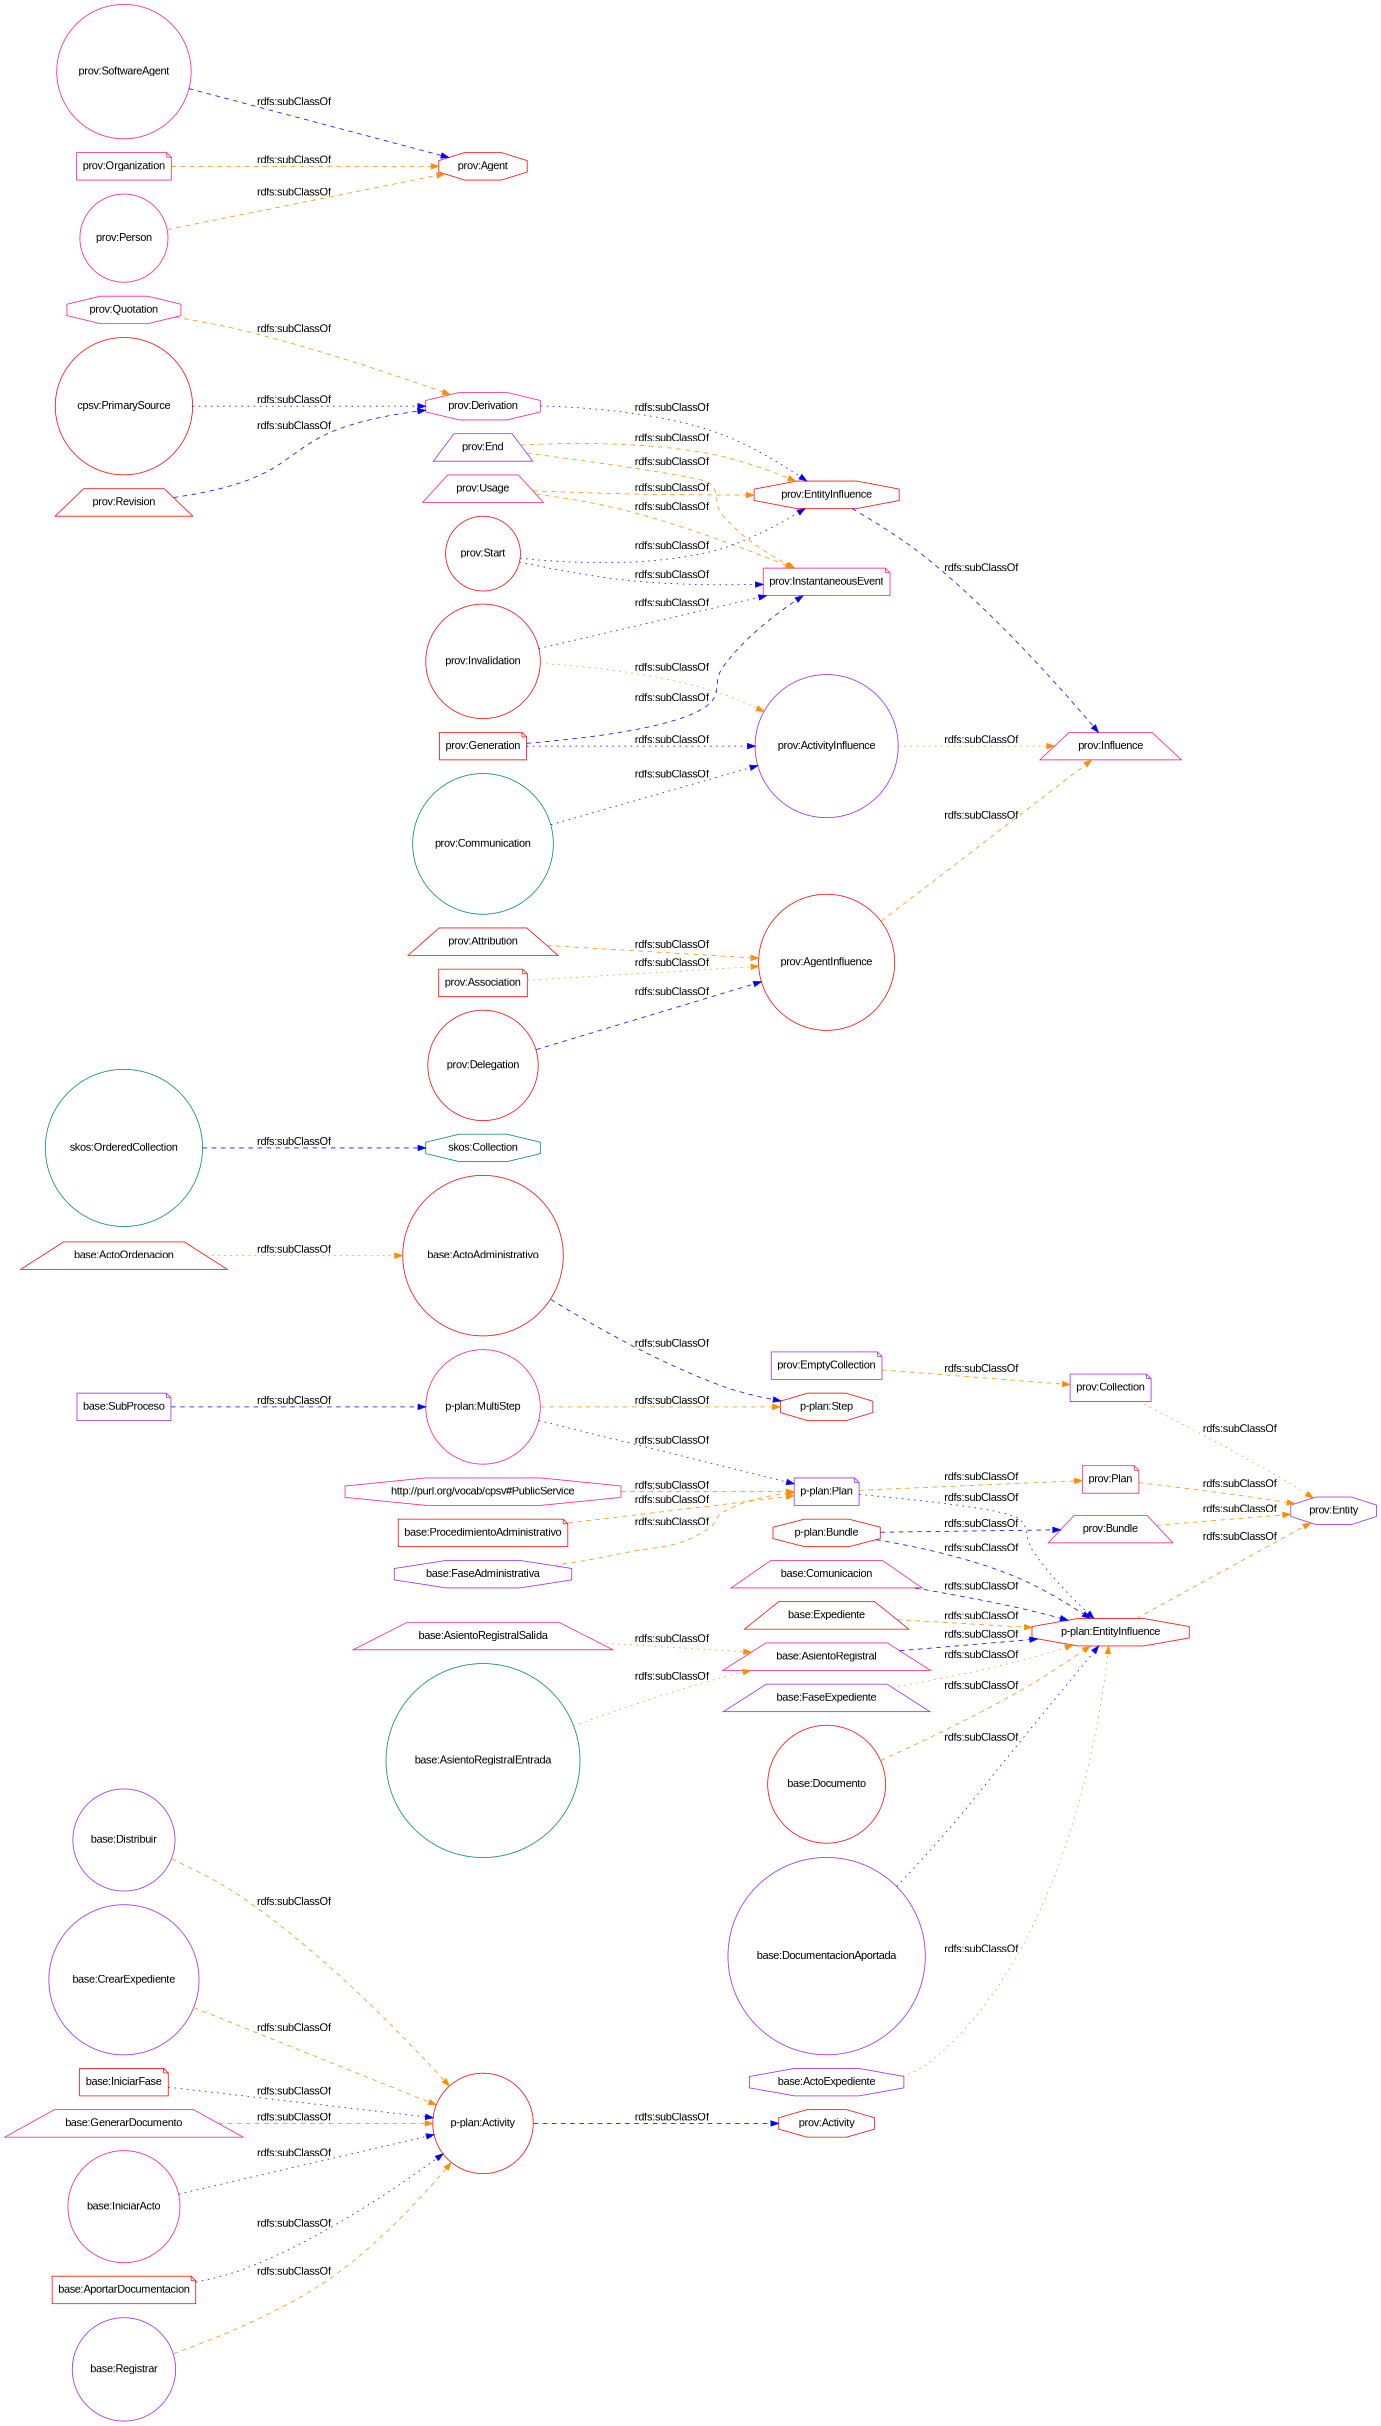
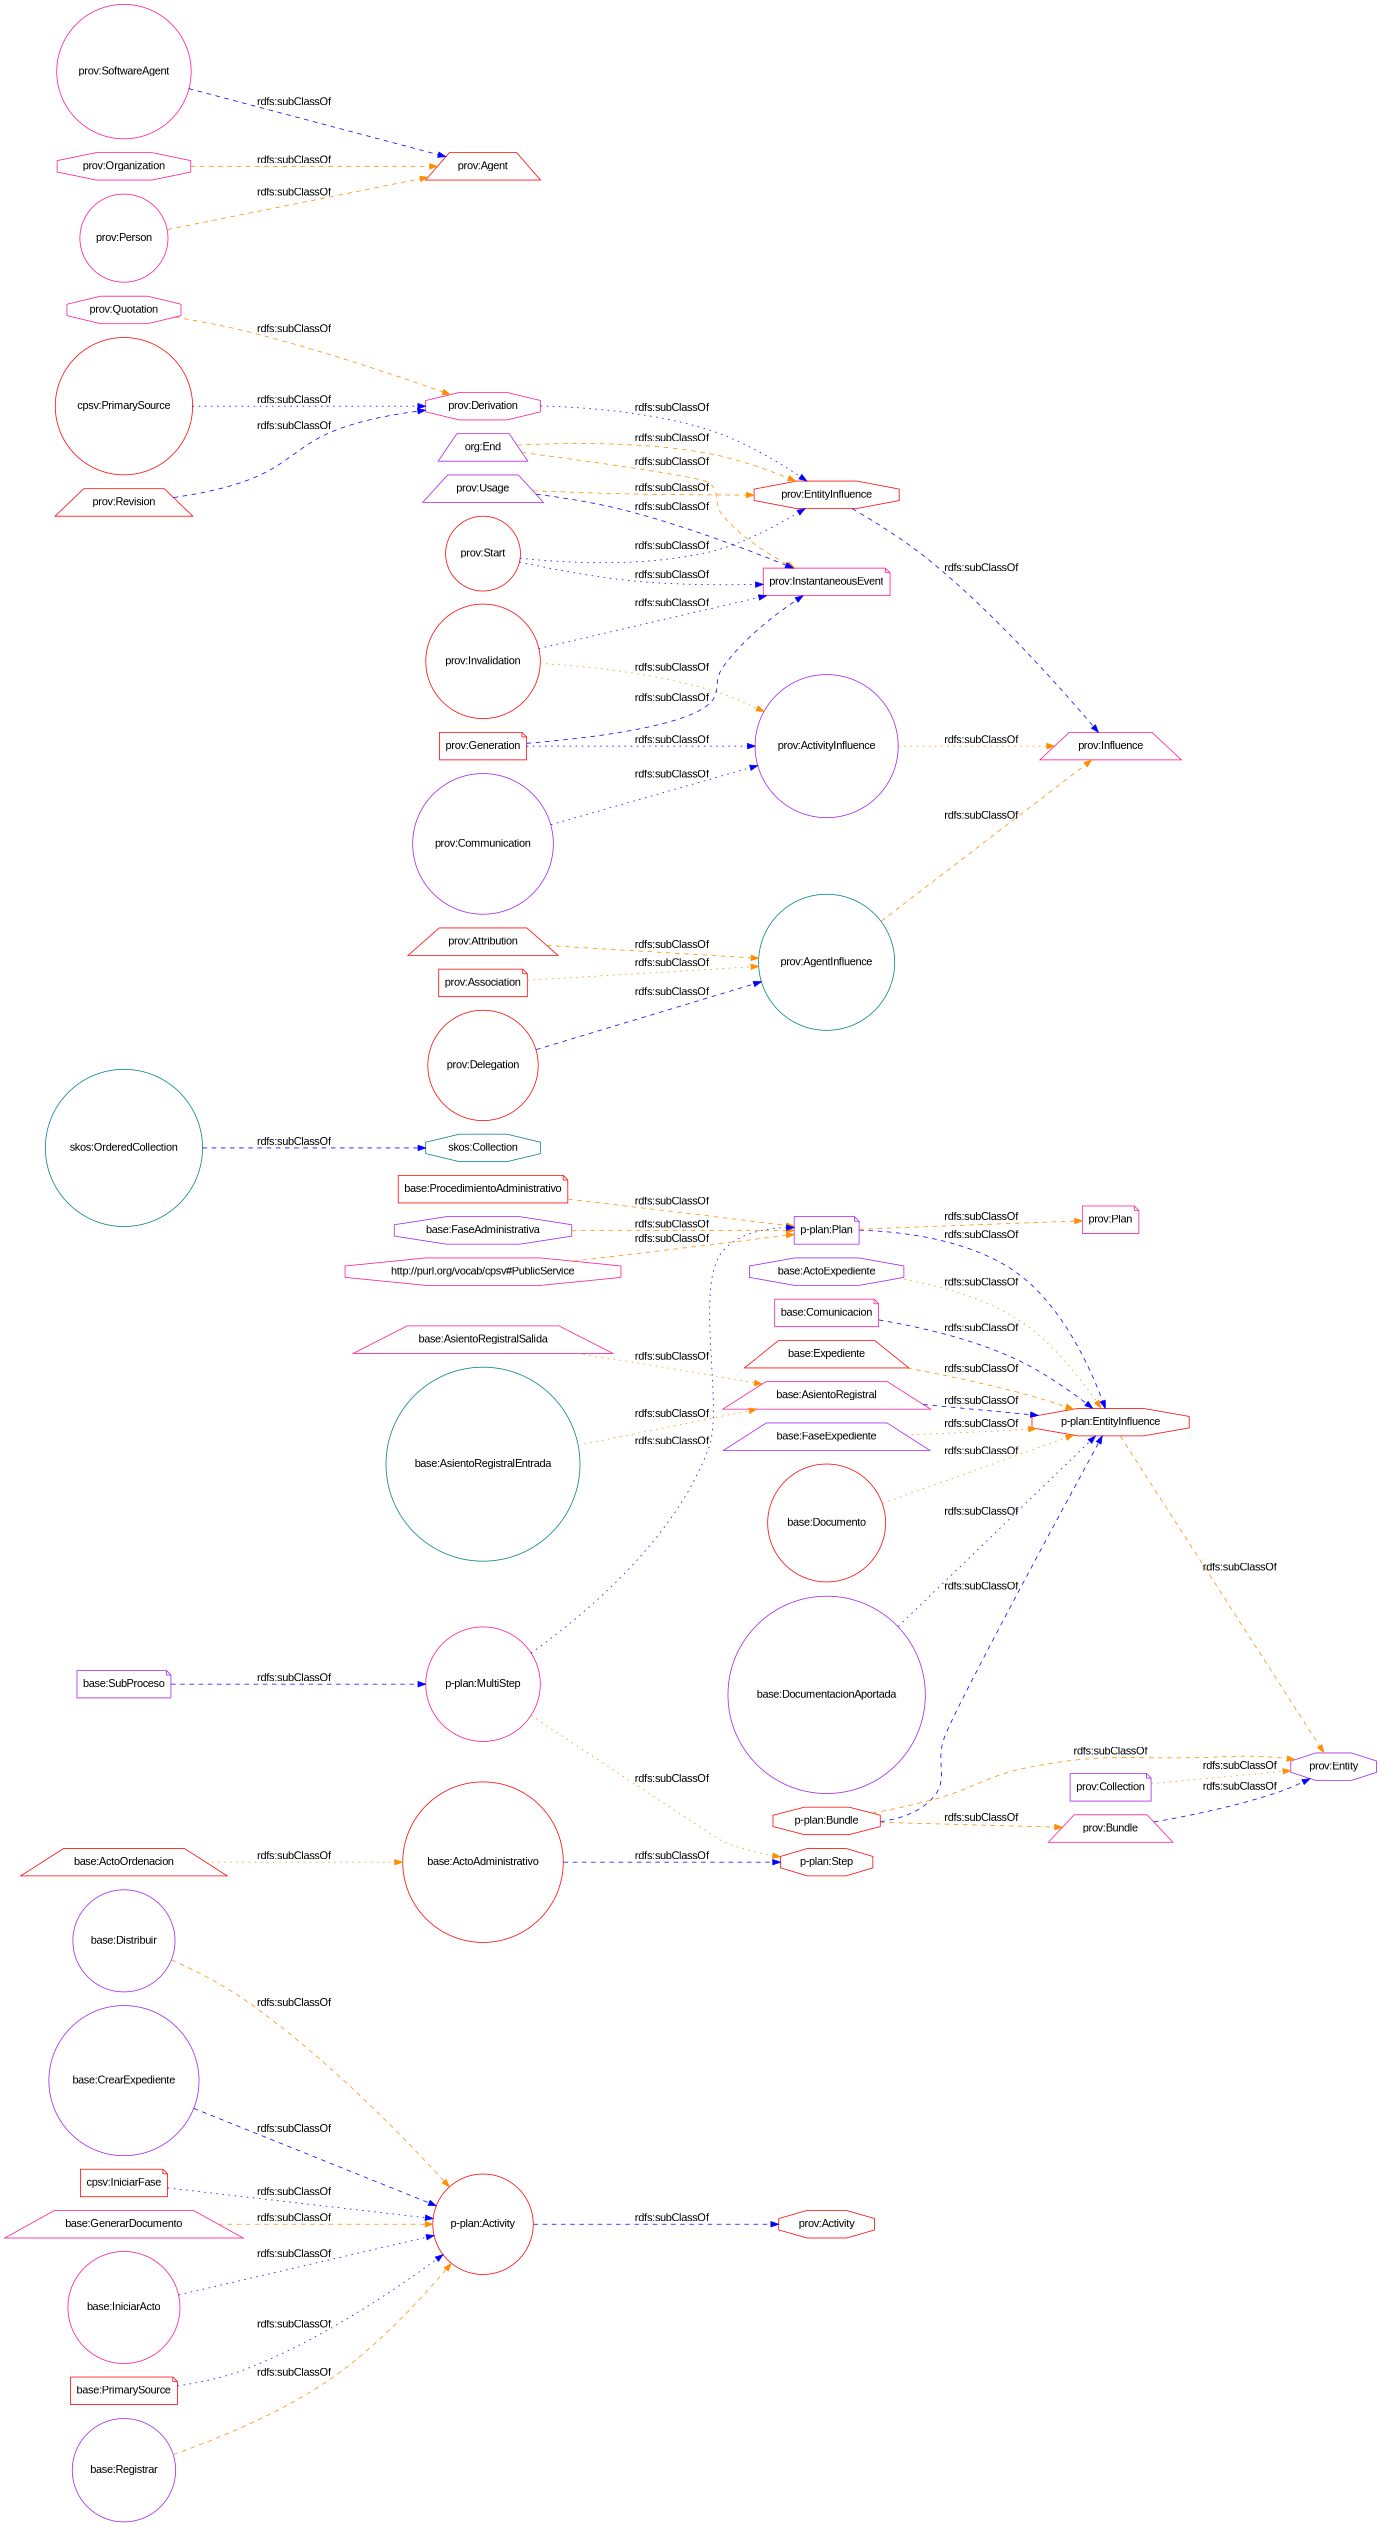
node "prov:Organization": shape note -> octagon
node "prov:Agent": shape octagon -> trapezium
node "prov:End": label "prov:End" -> "org:End"
node "prov:Usage": color deeppink -> purple
edge "prov:Usage" -> "prov:InstantaneousEvent": color darkorange -> blue
node "prov:Communication": color teal -> purple
node "prov:AgentInfluence": color red -> teal
node "prov:EmptyCollection": removed
edge "p-plan:MultiStep" -> "p-plan:Step": style dashed -> dotted
edge "prov:Plan" -> "prov:Entity": now "p-plan:Bundle" -> "prov:Entity"
edge "p-plan:Plan" -> "p-plan:EntityInfluence": style dotted -> dashed
edge "prov:Bundle" -> "prov:Entity": color darkorange -> blue
edge "p-plan:Bundle" -> "prov:Bundle": color blue -> darkorange
node "base:Comunicacion": shape trapezium -> note
edge "base:Documento" -> "p-plan:EntityInfluence": style dashed -> dotted
edge "base:CrearExpediente" -> "p-plan:Activity": color darkorange -> blue
node "base:IniciarFase": label "base:IniciarFase" -> "cpsv:IniciarFase"
node "base:AportarDocumentacion": label "base:AportarDocumentacion" -> "base:PrimarySource"
